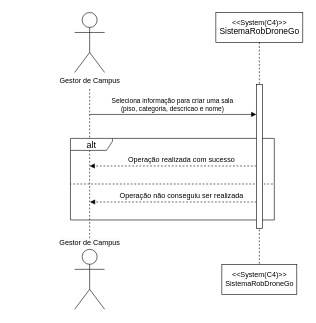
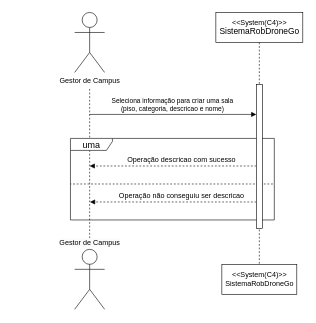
node "alt": label "alt" -> "uma"
node "Operação realizada com sucesso": label "Operação realizada com sucesso" -> "Operação descricao com sucesso"
node "Operação não conseguiu ser realizada": label "Operação não conseguiu ser realizada" -> "Operação não conseguiu ser descricao"
